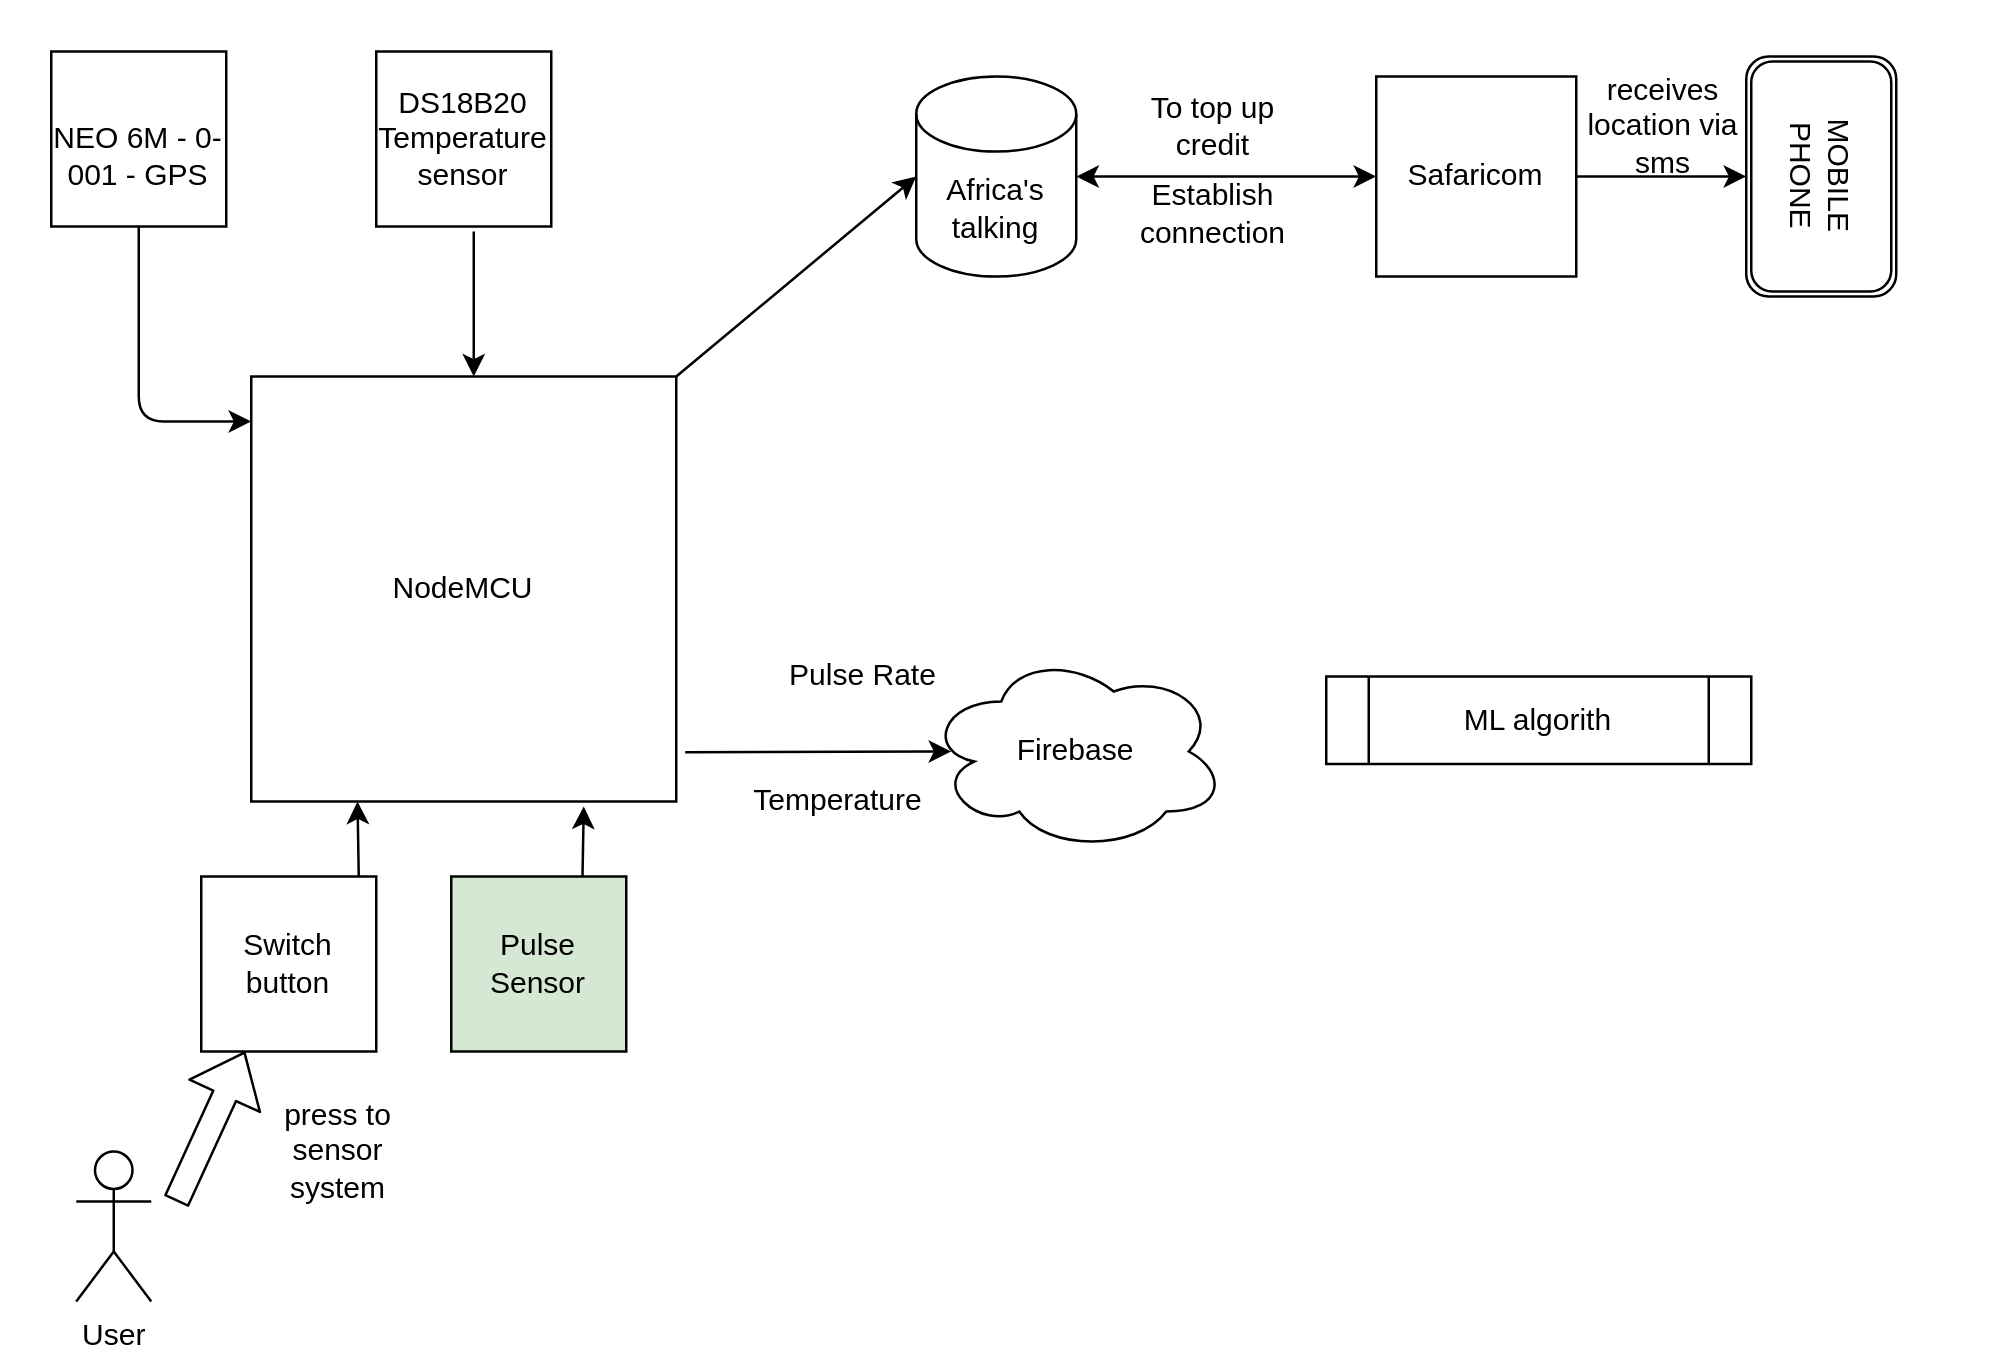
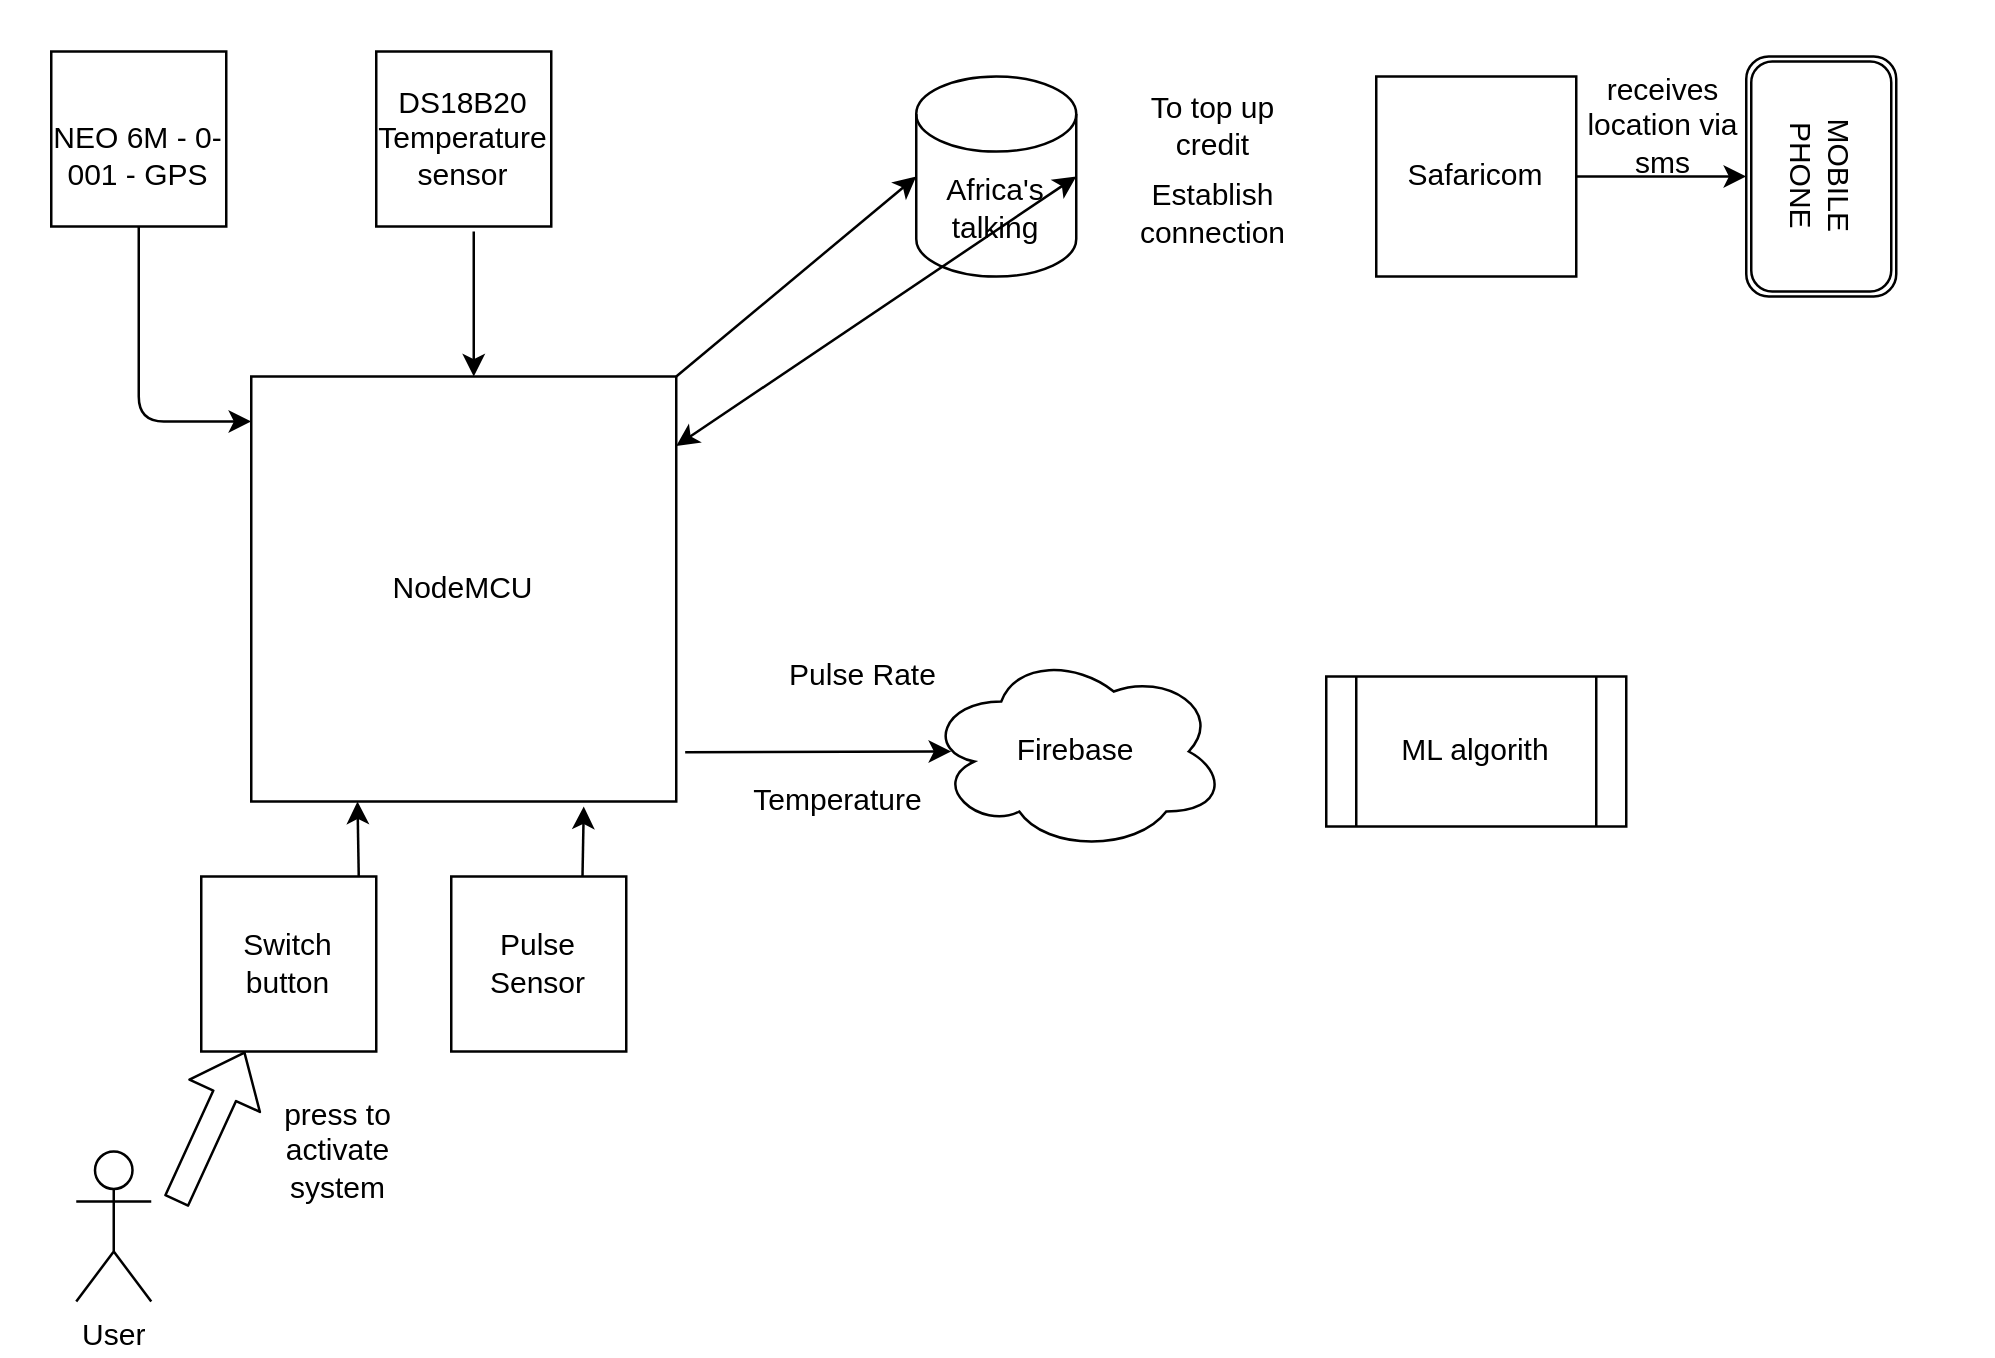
edge "Africa's talking" -- "Safaricom": now "Africa's talking" -- "NodeMCU"
node "ML algorith": size 425x88 -> 300x150
node "Pulse Sensor": fillcolor #d5e8d4 -> #ffffff
node "press to sensor system": label "press to sensor system" -> "press to activate system"
